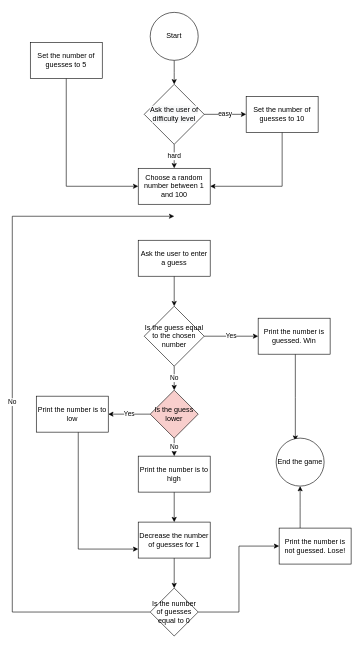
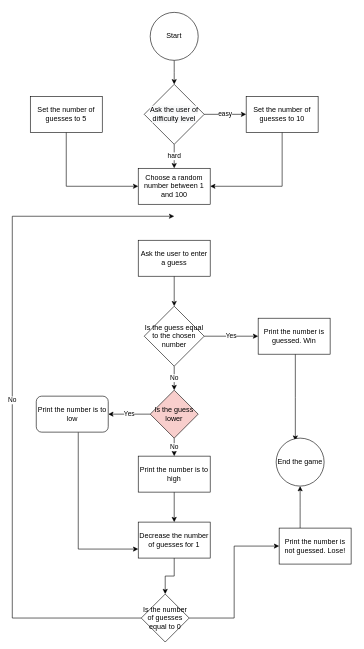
node "Set the number of guesses to 5": moved (66, 60) -> (66, 114)
node "Print the number is to low": shape rectangle -> rounded rectangle
node "Is the number of guesses equal to 0": moved (174, 612) -> (165, 618)
